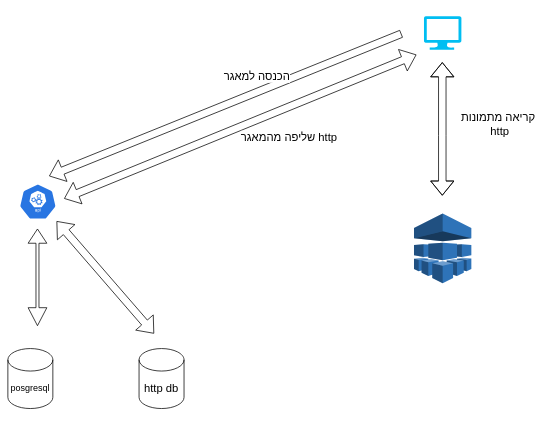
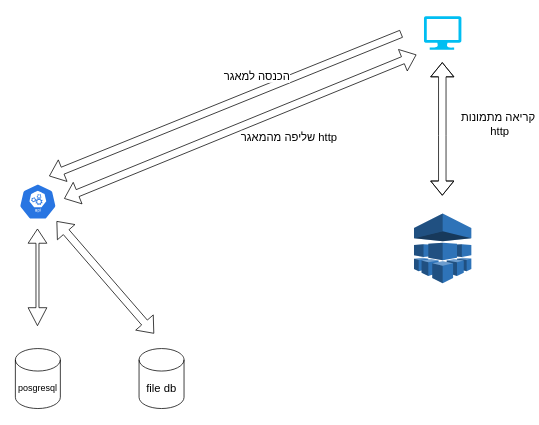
node "posgresql": moved (30, 378) -> (38, 378)
node "http db": label "http db" -> "file db"
